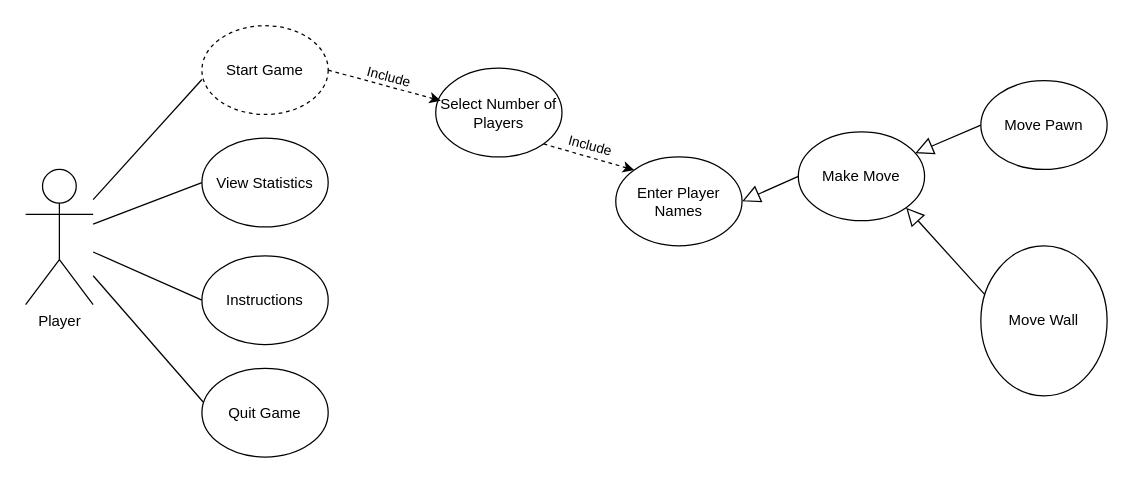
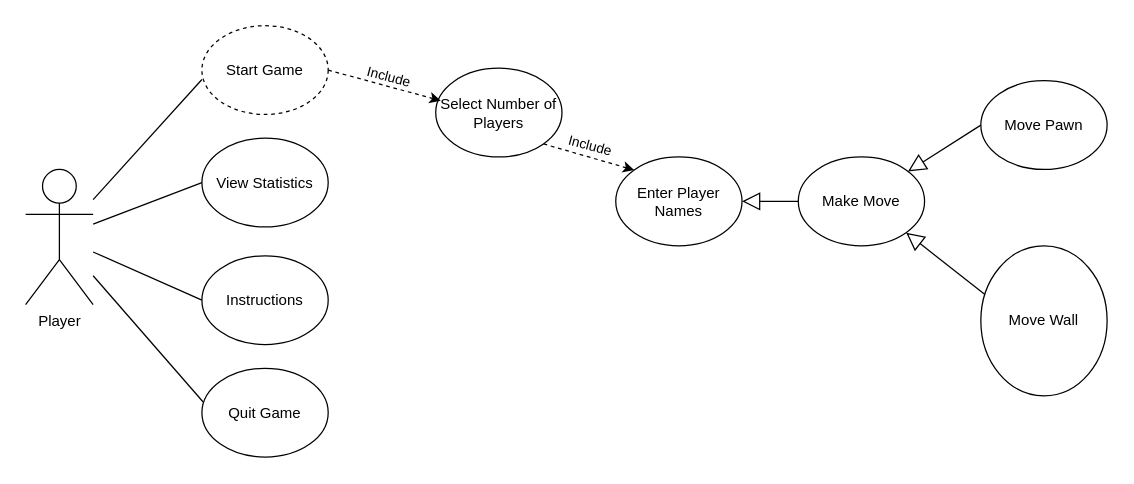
node "Make Move": moved (861, 176) -> (861, 201)
